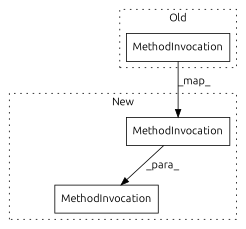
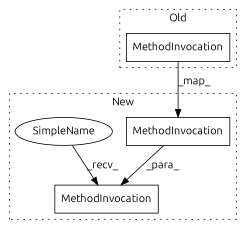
node "SimpleName": added
